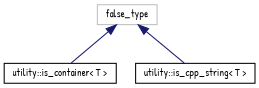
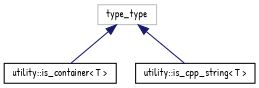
node "false_type": label "false_type" -> "type_type"
